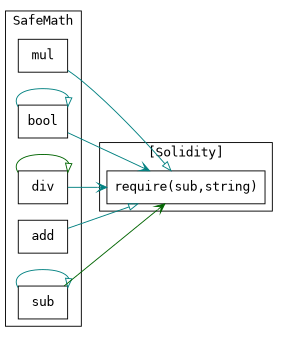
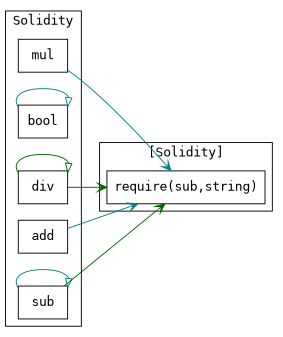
cluster "SafeMath": label "SafeMath" -> "Solidity"
edge "mul" -> "require(sub,string)": arrowhead onormal -> vee
edge "bool" -> "require(sub,string)": removed
edge "div" -> "require(sub,string)": color teal -> darkgreen
edge "add" -> "require(sub,string)": arrowhead onormal -> vee
